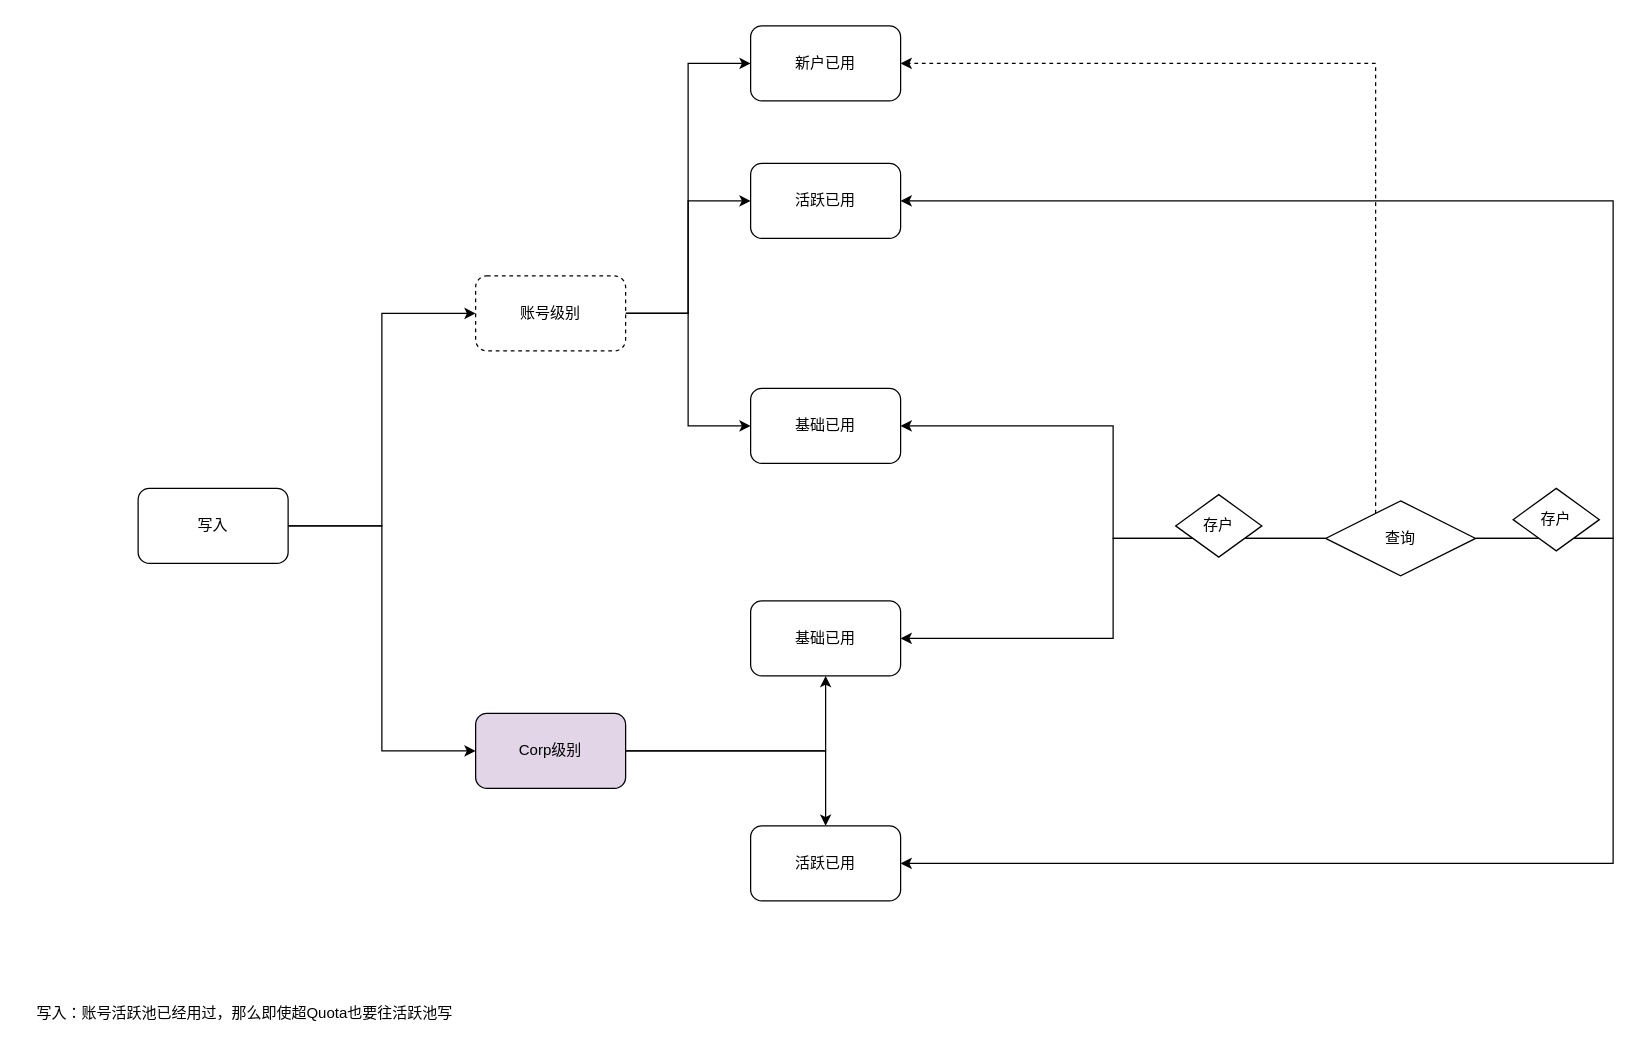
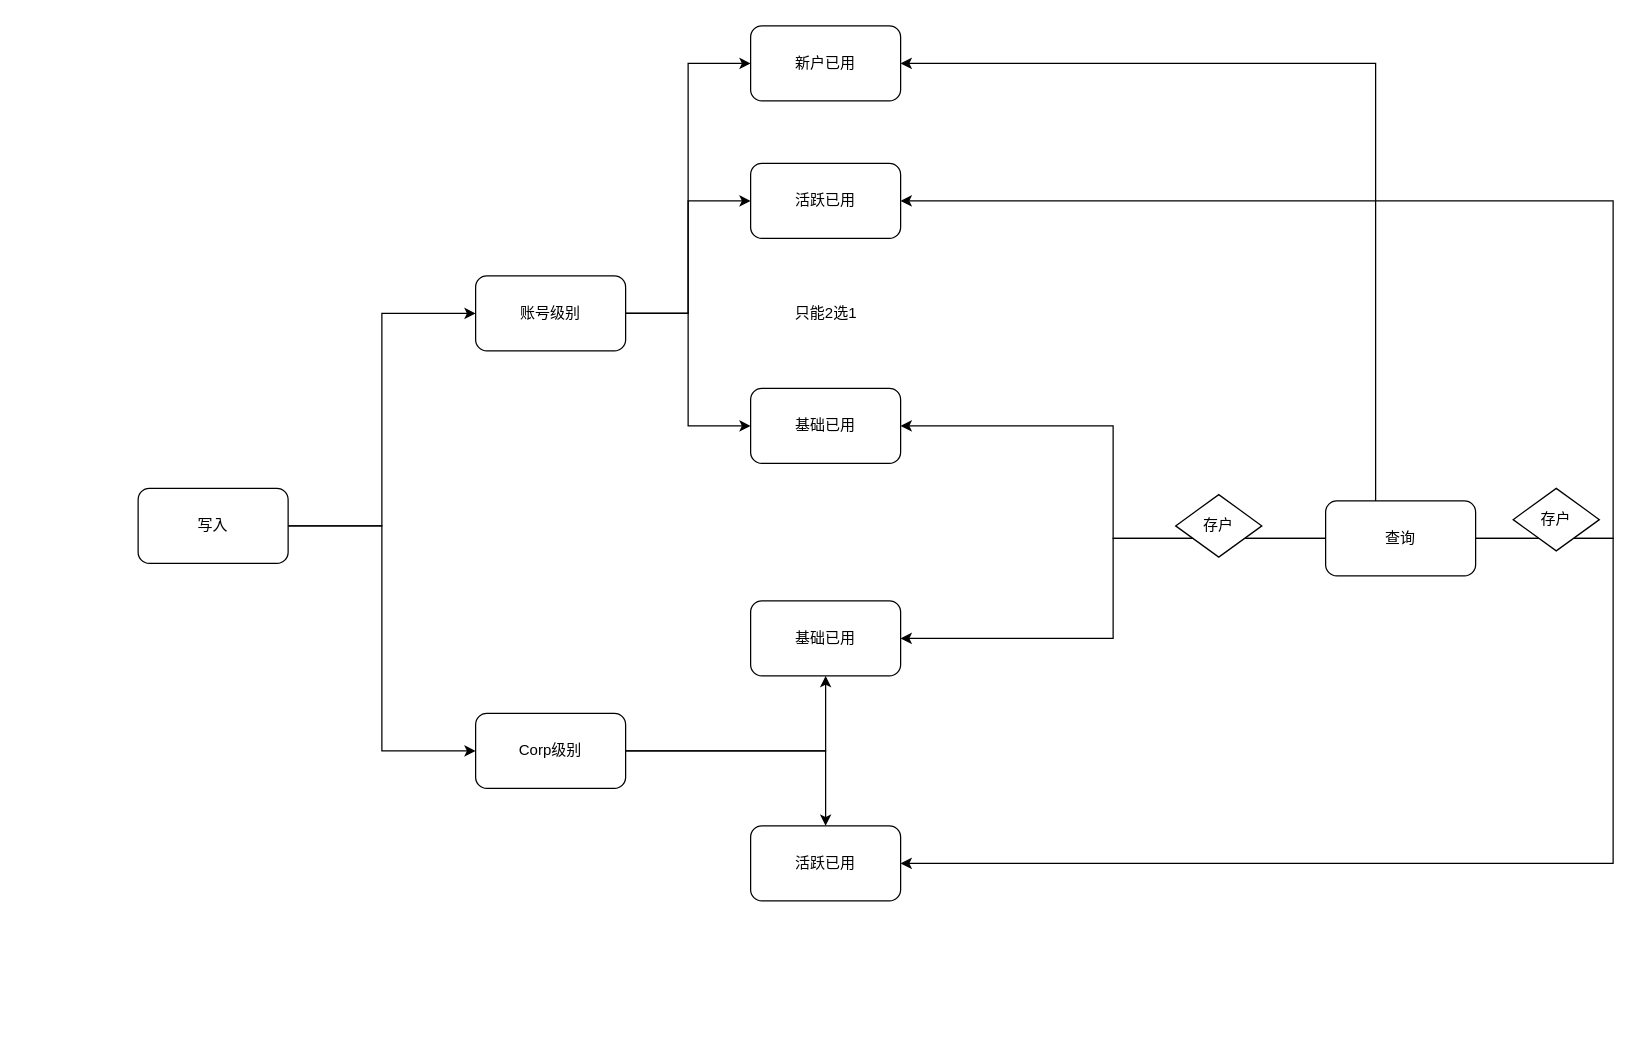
edge "查询" -> "新户已用": style dashed -> solid
node "账号级别": style dashed -> solid
node "只能2选1": added
node "查询": shape diamond -> rounded rectangle
node "Corp级别": fillcolor #e1d5e7 -> #ffffff
node "写入：账号活跃池已经用过，那么即使超Quota也要往活跃池写": removed
